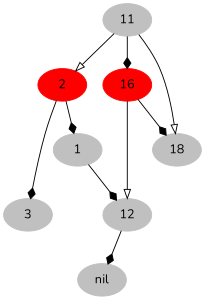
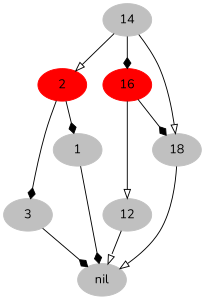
node "11": label "11" -> "14"
edge "1" -> "12": now "1" -> "nil"
edge "18" -> "nil": added
edge "12" -> "nil": arrowhead diamond -> onormal
edge "3" -> "nil": added
